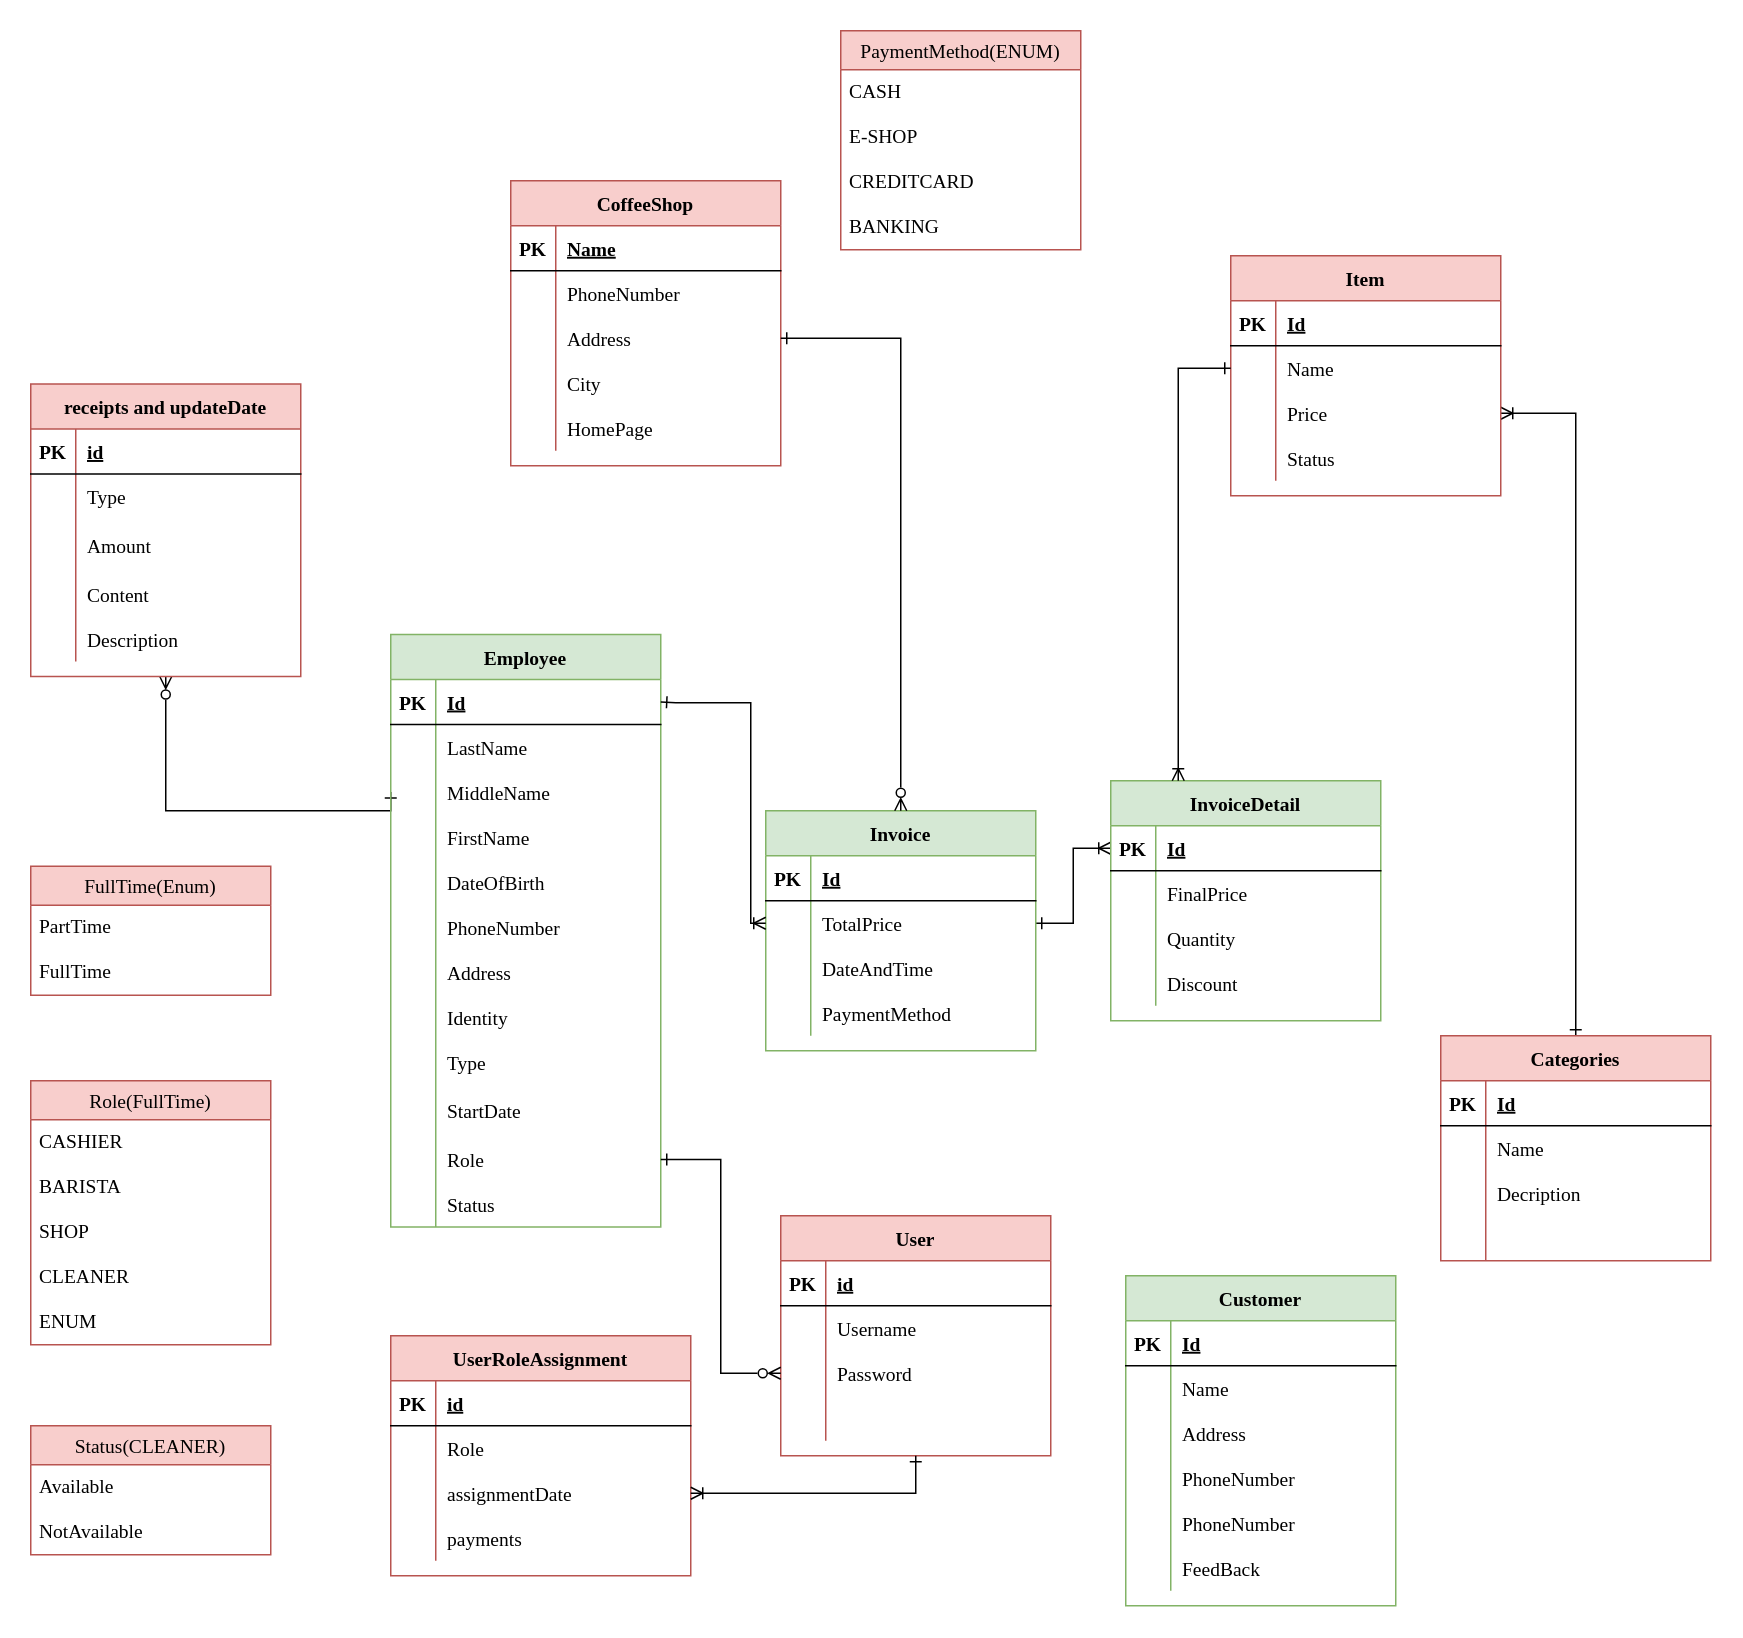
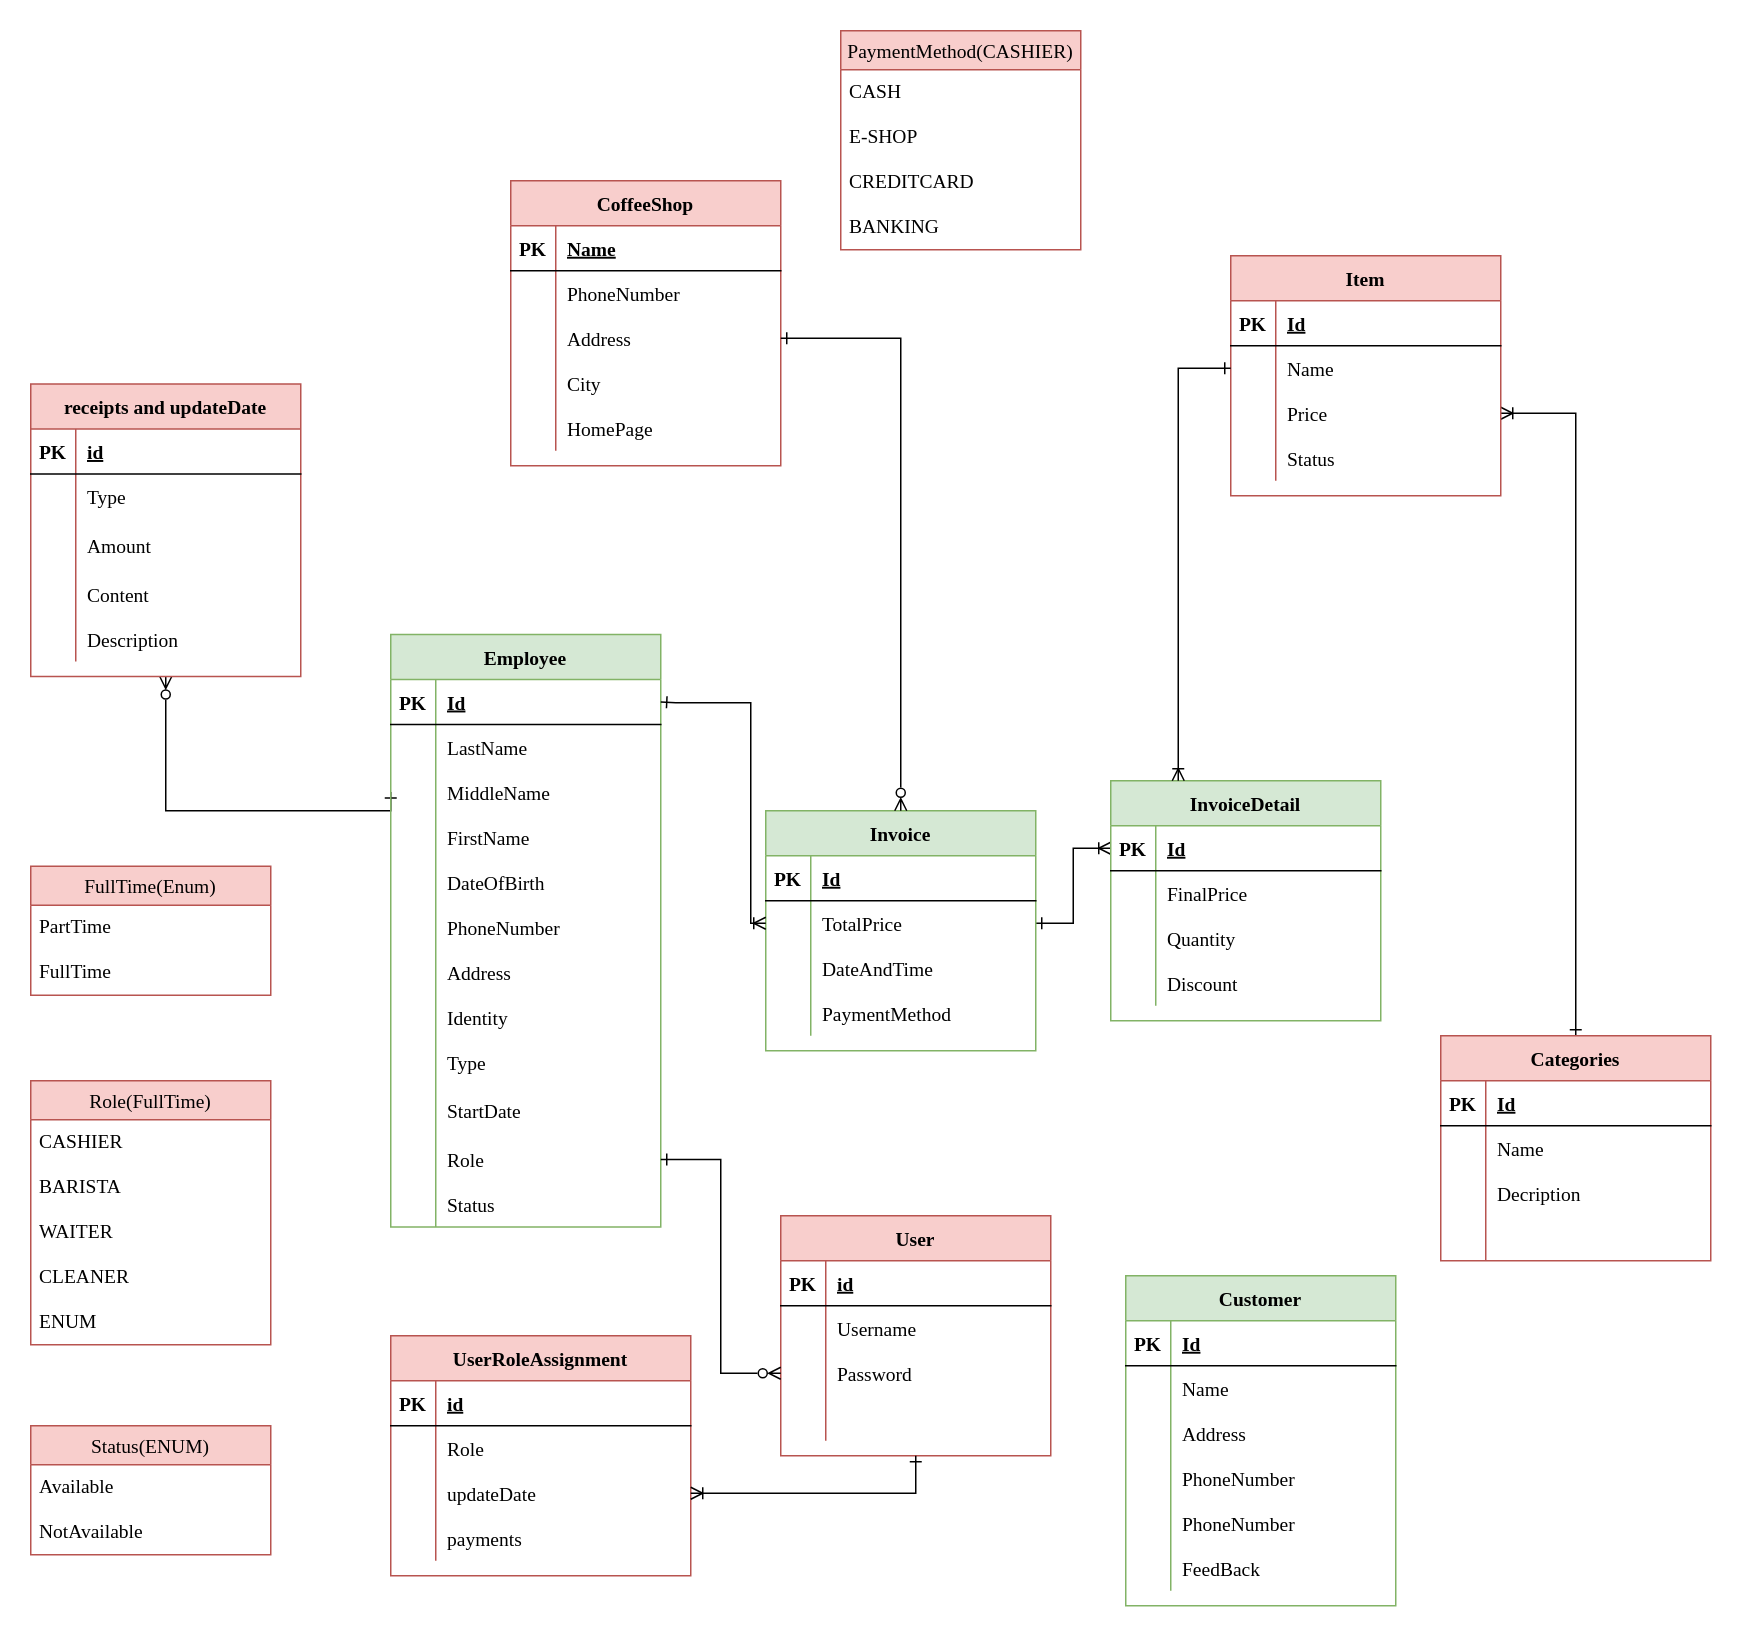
node "PaymentMethod(ENUM)": label "PaymentMethod(ENUM)" -> "PaymentMethod(CASHIER)"
node "SHOP": label "SHOP" -> "WAITER"
node "Status(CLEANER)": label "Status(CLEANER)" -> "Status(ENUM)"
node "assignmentDate": label "assignmentDate" -> "updateDate"
